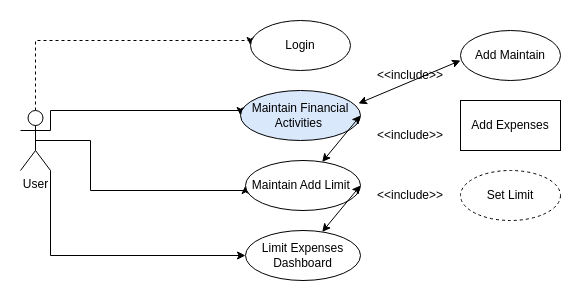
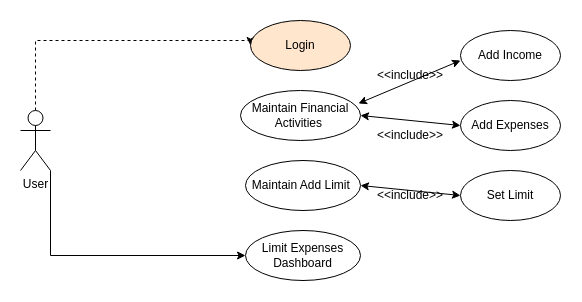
node "Login": fillcolor #ffffff -> #ffe6cc
node "Add Maintain": label "Add Maintain" -> "Add Income"
edge "User" -> "Maintain Financial Activities": removed
node "Maintain Financial Activities": fillcolor #dae8fc -> #ffffff
node "Add Expenses": shape rectangle -> ellipse
edge "Maintain Financial Activities" -- "Maintain Add Limit": now "Maintain Financial Activities" -- "Add Expenses"
edge "User" -> "Maintain Add Limit": removed
node "Set Limit": style dashed -> solid
edge "Maintain Add Limit" -- "Limit Expenses Dashboard": now "Maintain Add Limit" -- "Set Limit"
